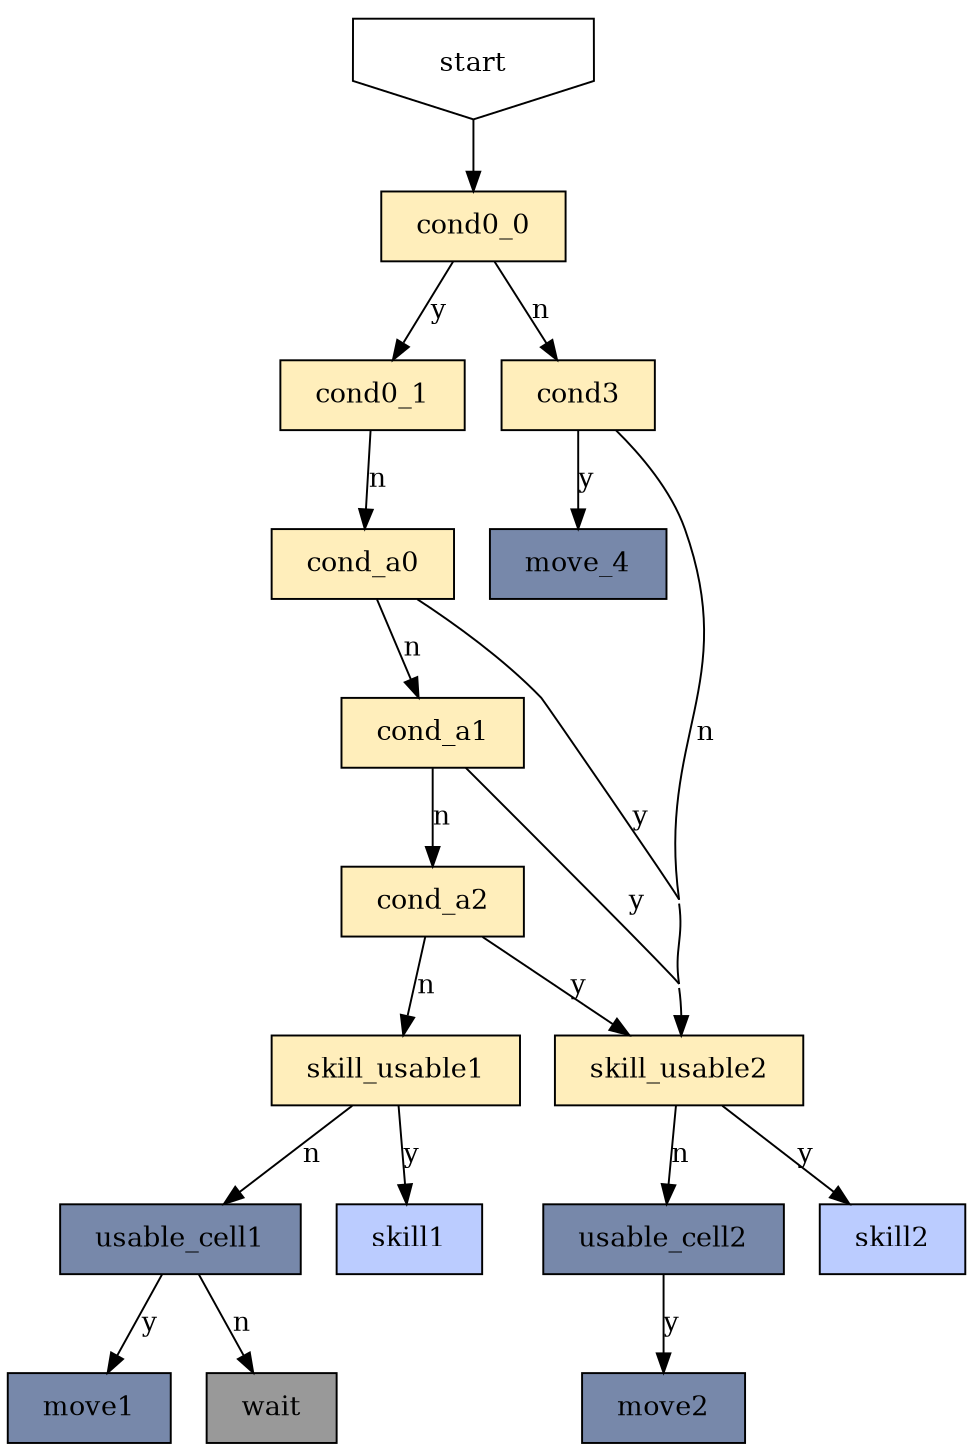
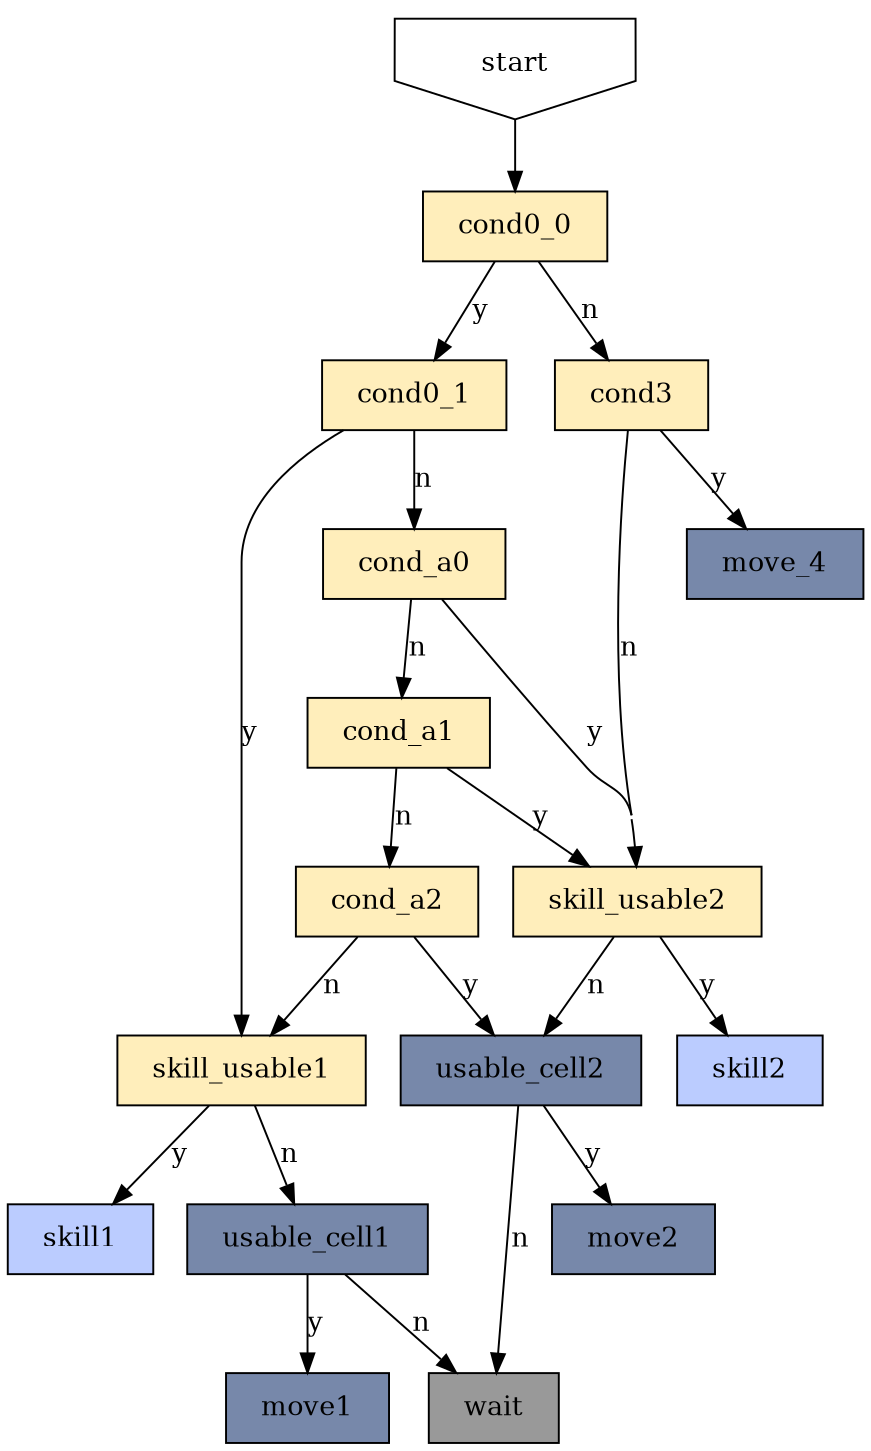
edge "cond0_1" -> "skill_usable1": added, label "y"
edge "cond_a2" -> "skill_usable2": now "cond_a2" -> "usable_cell2"
edge "usable_cell2" -> "wait": added, label "n"
